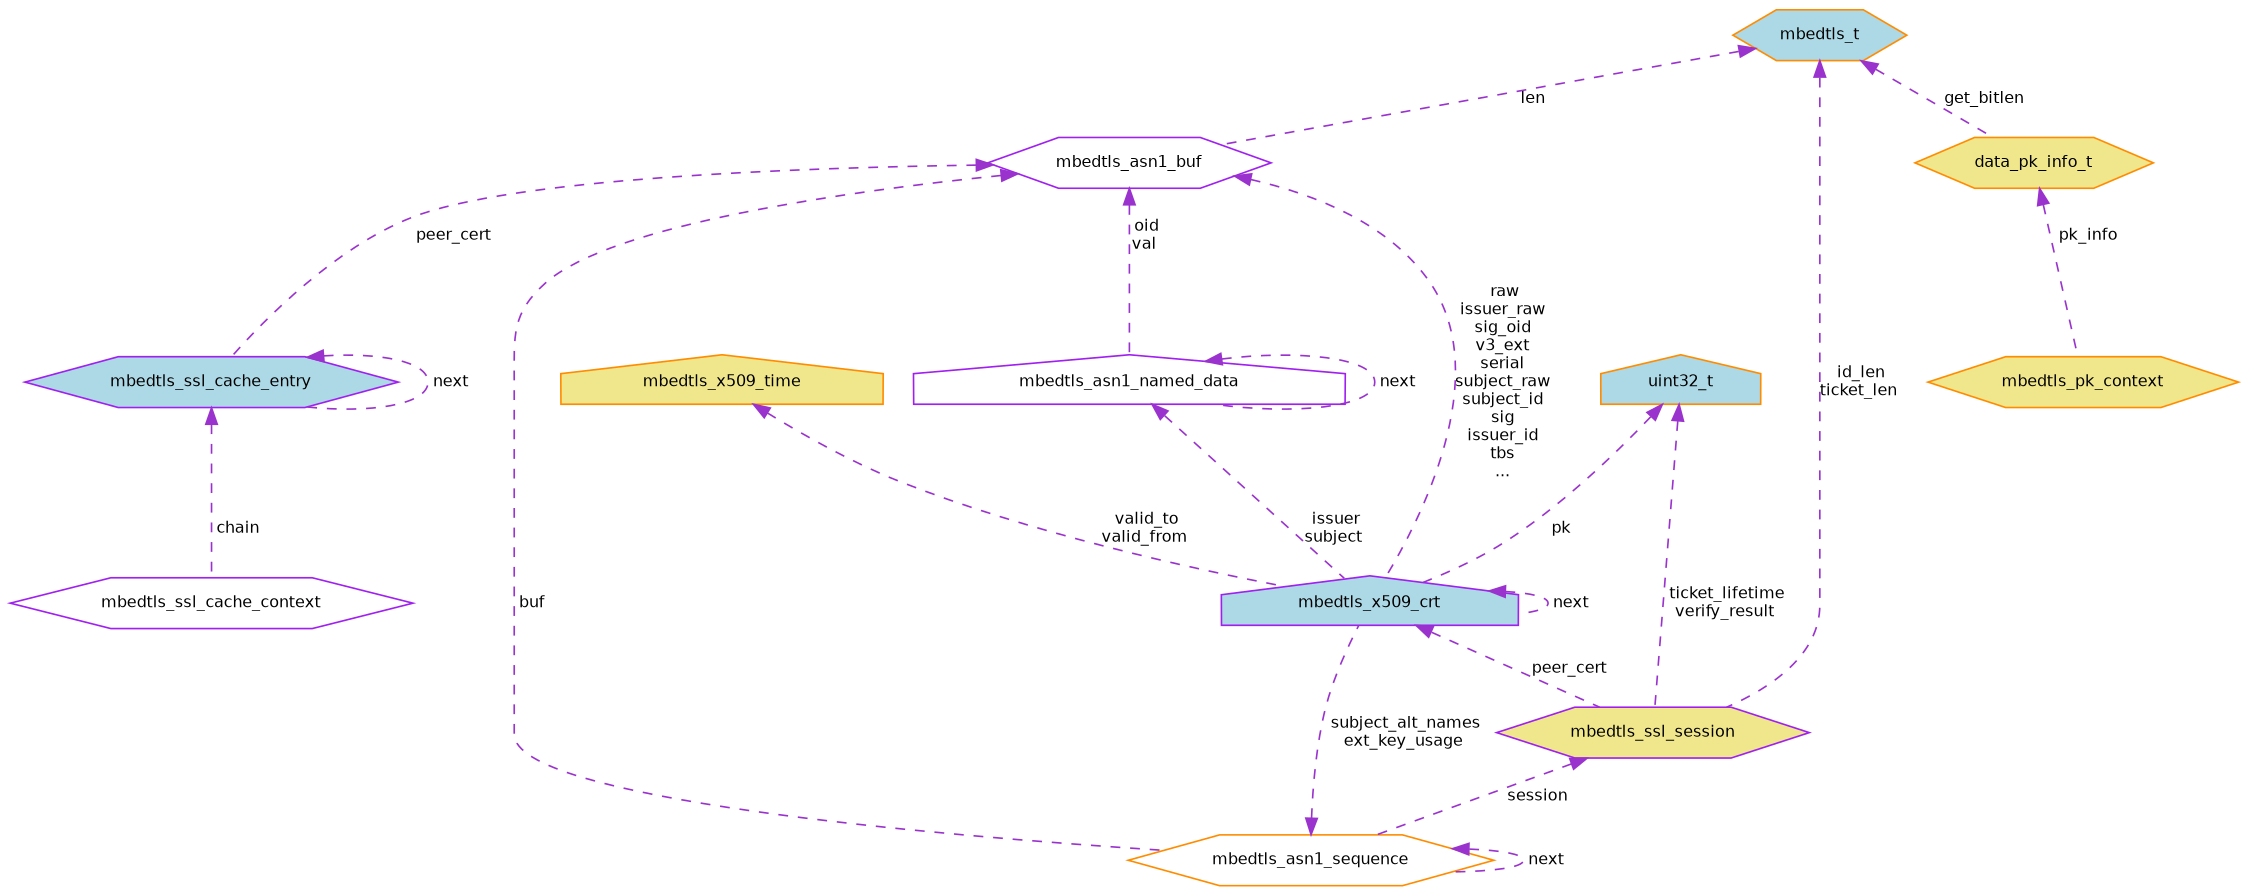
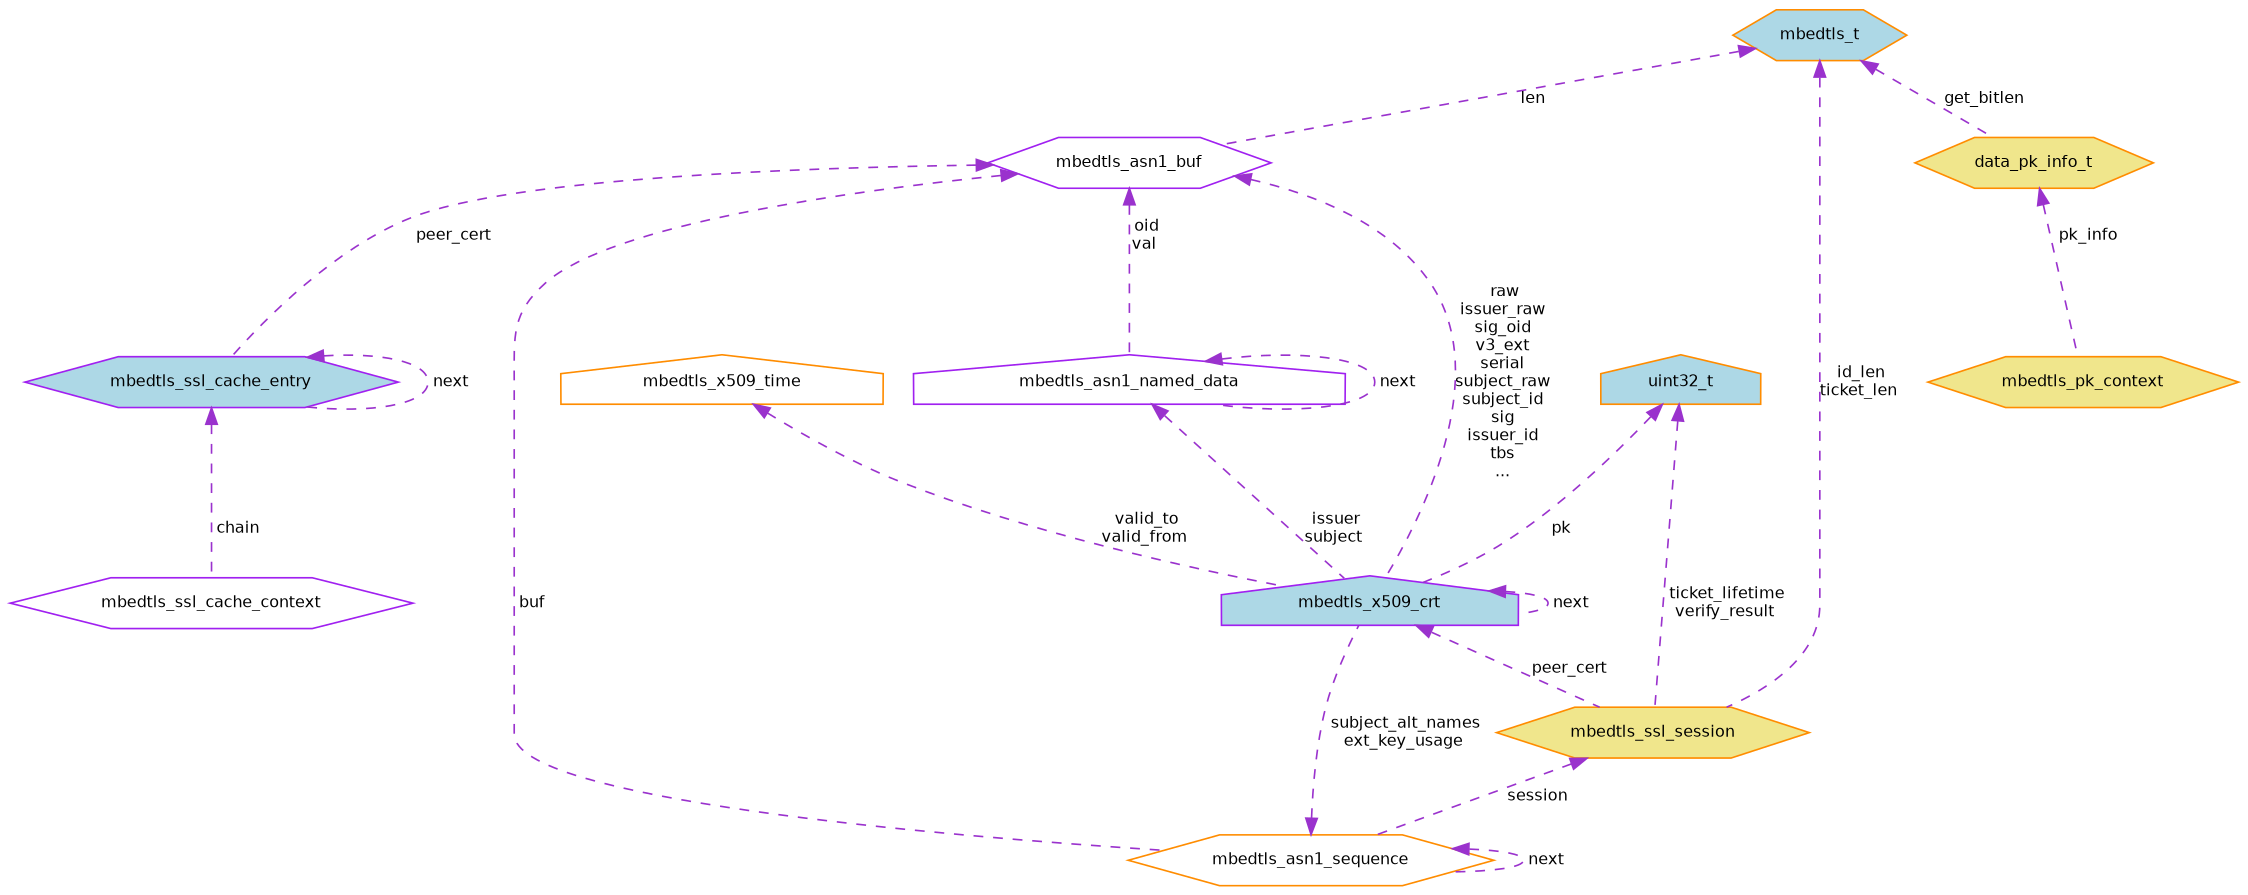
node "mbedtls_x509_time": fillcolor khaki -> white
node "mbedtls_ssl_session": color purple -> darkorange
